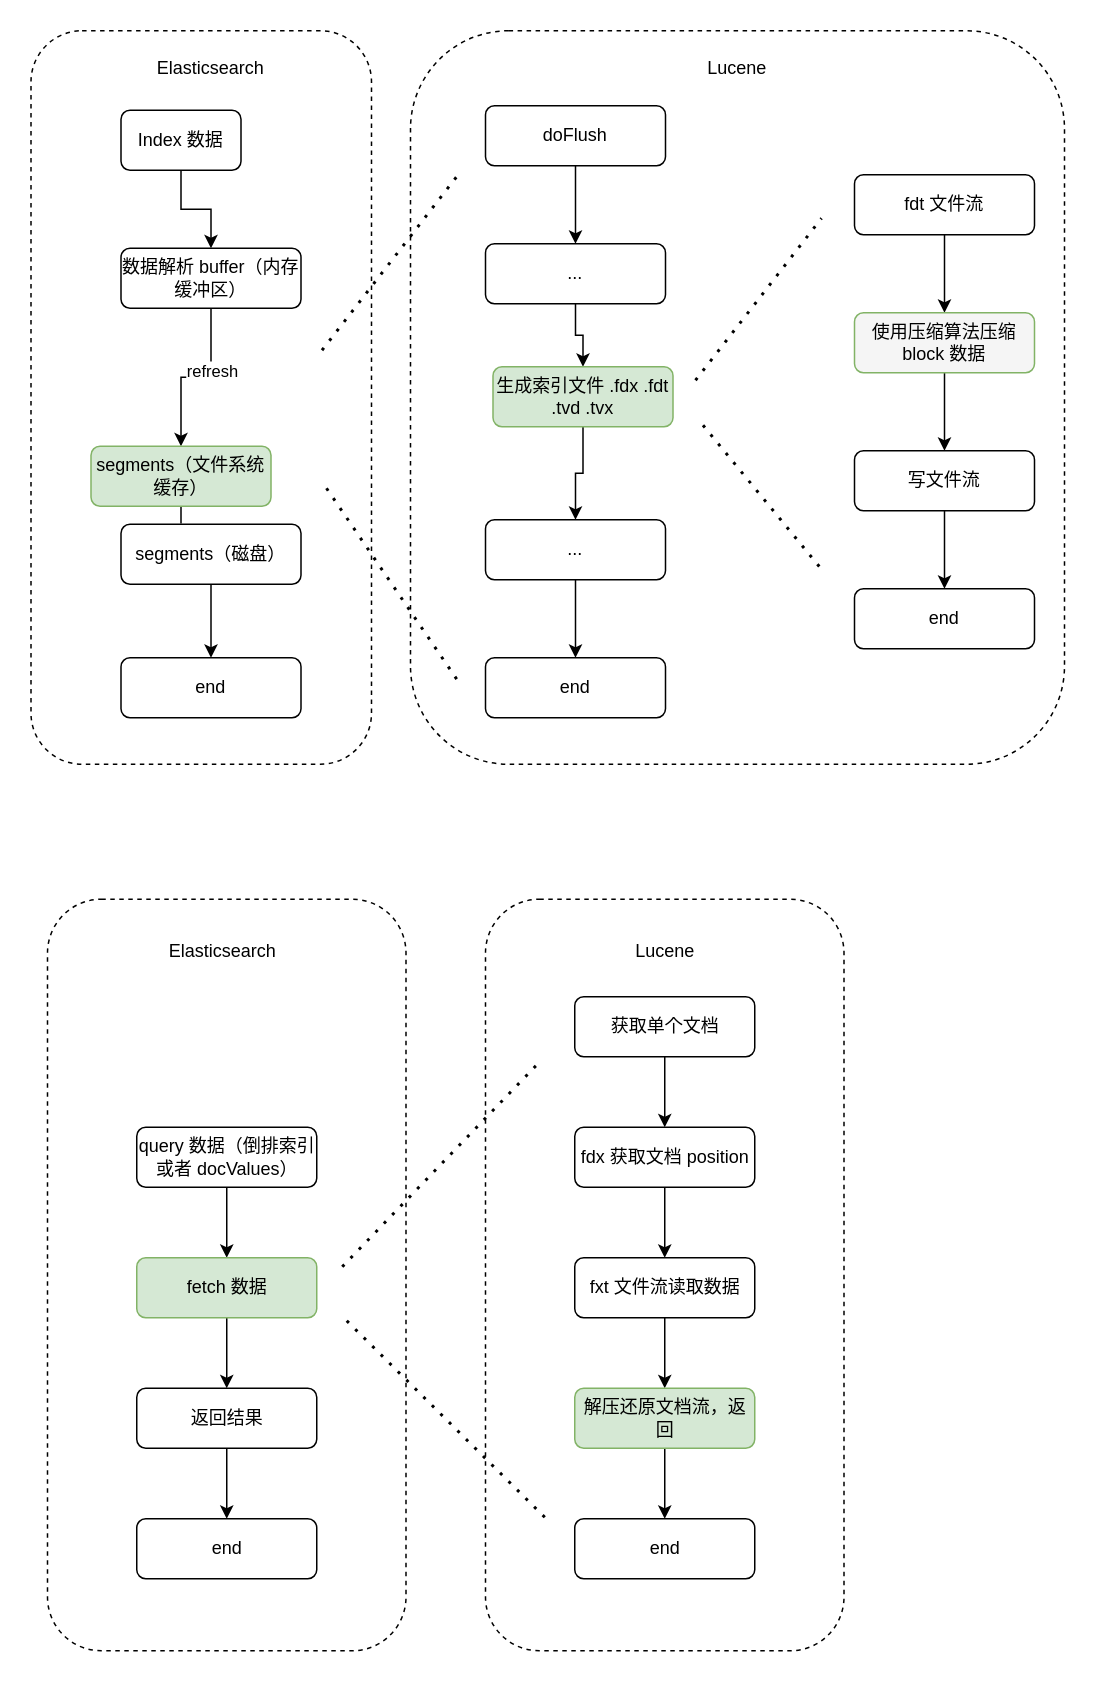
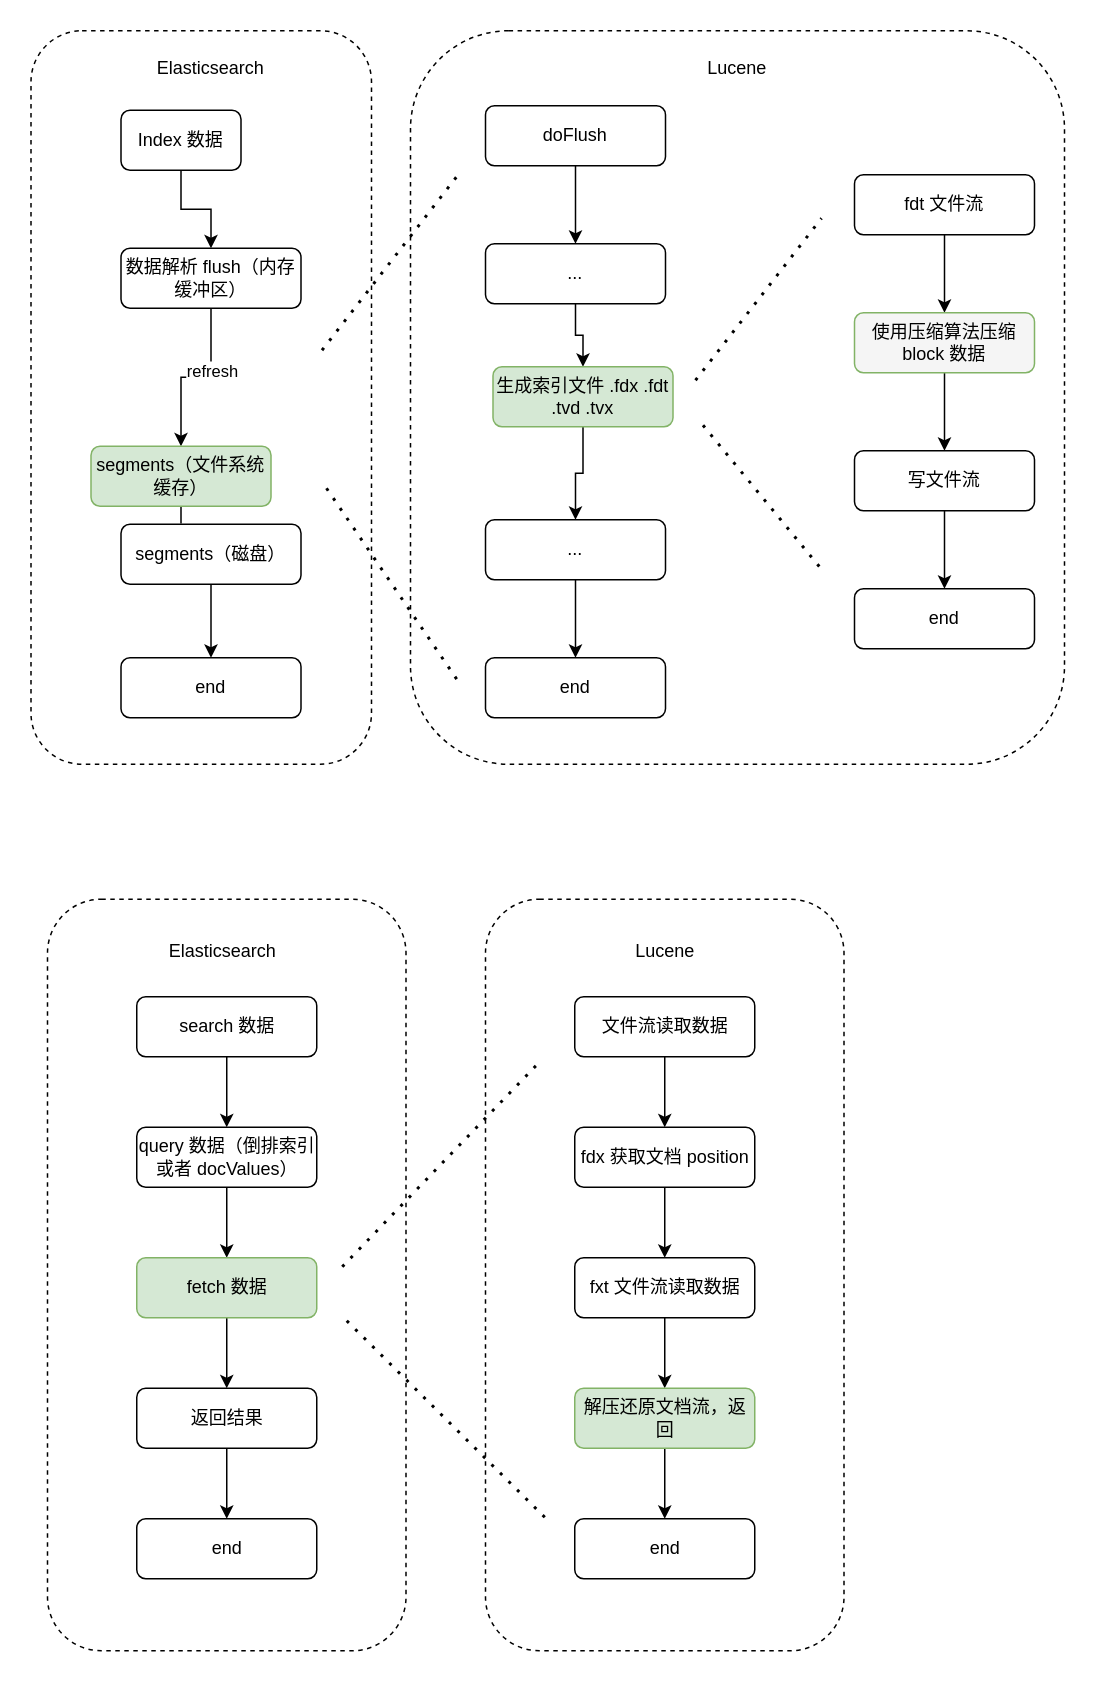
node "数据解析 buffer（内存缓冲区）": label "数据解析 buffer（内存缓冲区）" -> "数据解析 flush（内存缓冲区）"
node "search 数据": added
node "获取单个文档": label "获取单个文档" -> "文件流读取数据"
edge "search 数据" -> "query 数据（倒排索引或者 docValues）": added
